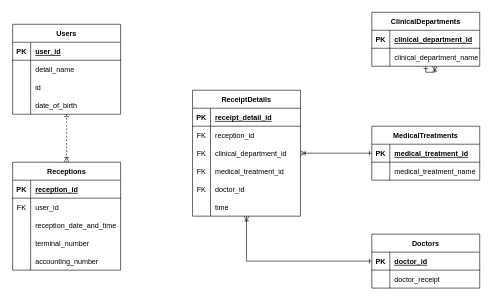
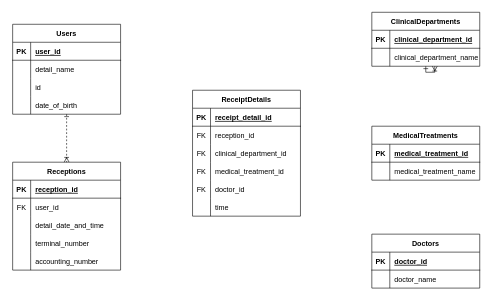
edge "ReceiptDetails" -- "MedicalTreatments": removed
node "reception_date_and_time": label "reception_date_and_time" -> "detail_date_and_time"
edge "ReceiptDetails" -- "Doctors": removed
node "doctor_receipt": label "doctor_receipt" -> "doctor_name"
